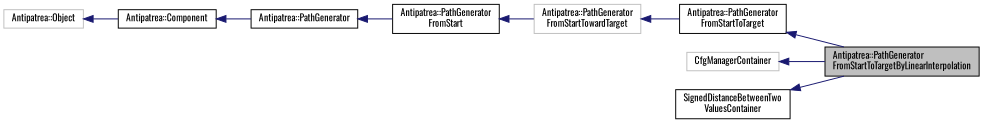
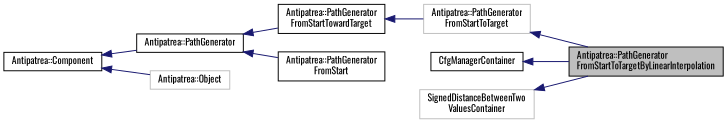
edge "Antipatrea::Component" -> "Antipatrea::Object": reversed
edge "Antipatrea::PathGenerator FromStartTowardTarget" -> "Antipatrea::PathGenerator FromStart": now "Antipatrea::PathGenerator FromStartTowardTarget" -> "Antipatrea::PathGenerator"
node "Antipatrea::PathGenerator FromStartTowardTarget": color grey75 -> black
node "Antipatrea::PathGenerator FromStartToTarget": color black -> grey75
node "CfgManagerContainer": color grey75 -> black
node "SignedDistanceBetweenTwo ValuesContainer": color black -> grey75
